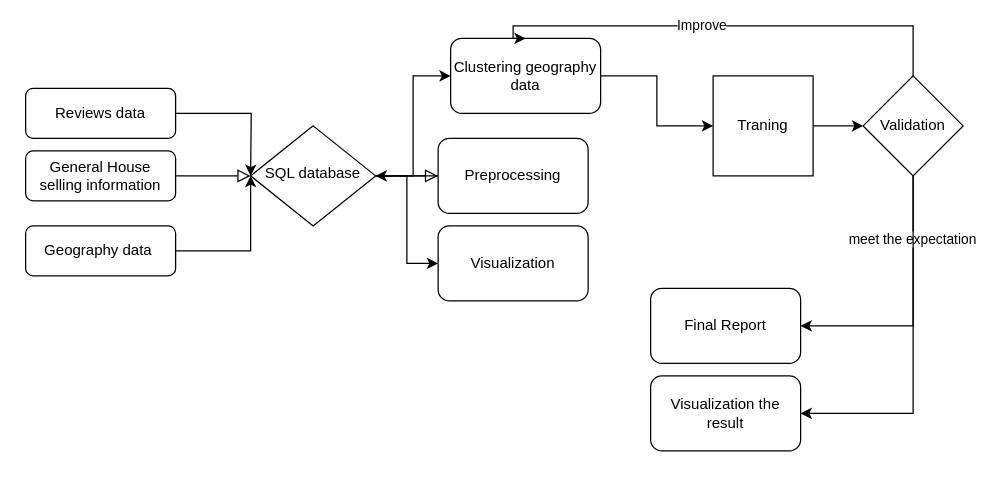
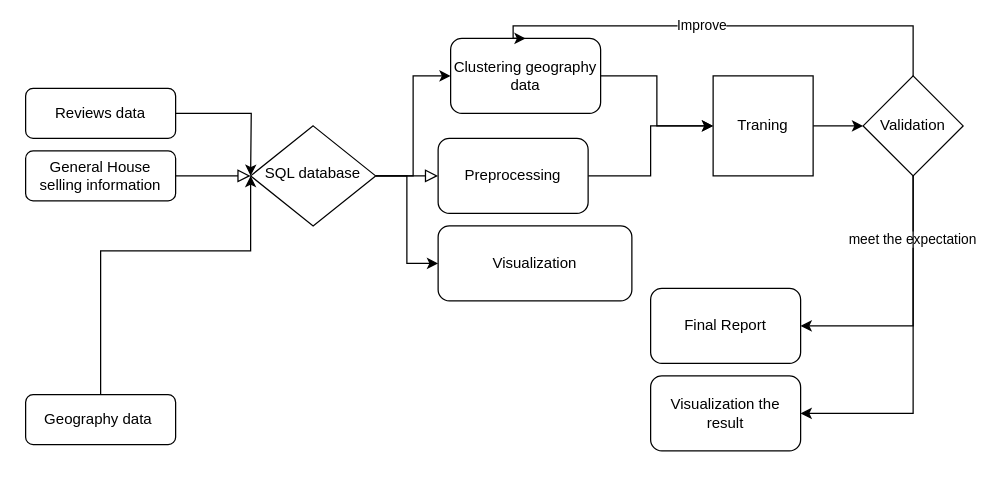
edge "Preprocessing" -> "SQL database": now "Preprocessing" -> "Traning"
node "Geography data": moved (101, 251) -> (101, 419)
node "Visualization": size 150x75 -> 194x75
